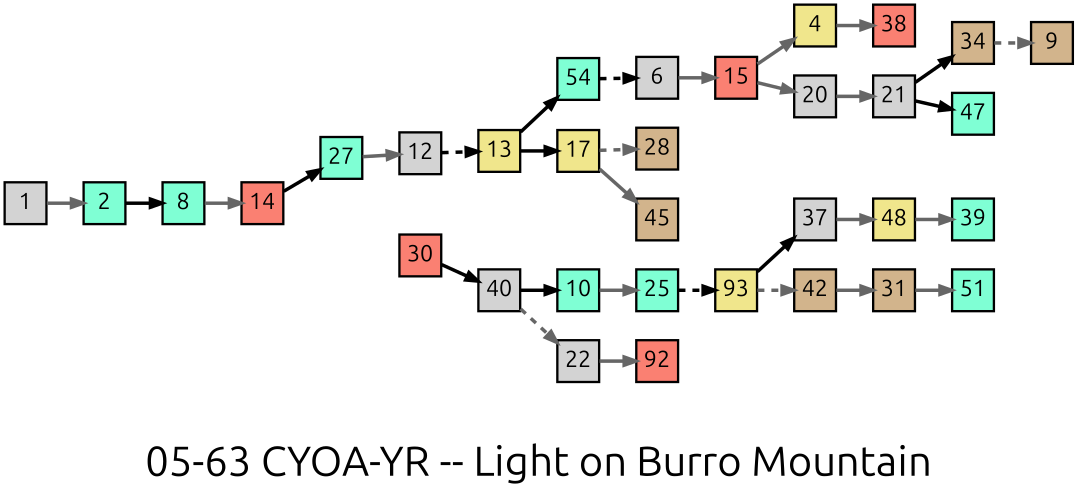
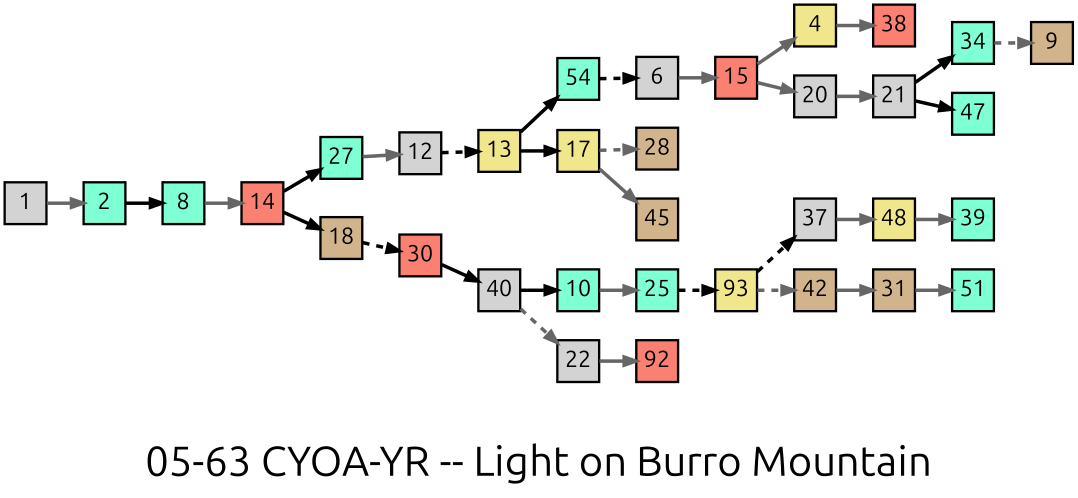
node "34": fillcolor tan -> aquamarine
node "18": added
edge "93" -> "37": style bold -> dashed
